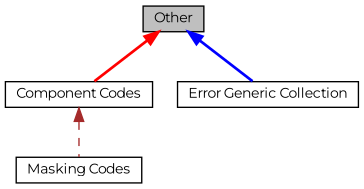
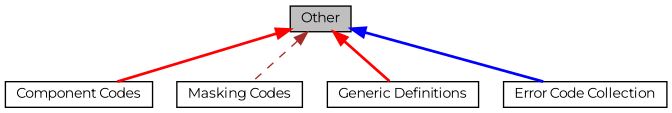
node "Error Generic Collection": label "Error Generic Collection" -> "Error Code Collection"
node "Generic Definitions": added
edge "Masking Codes" -> "Component Codes": now "Masking Codes" -> "Other"
